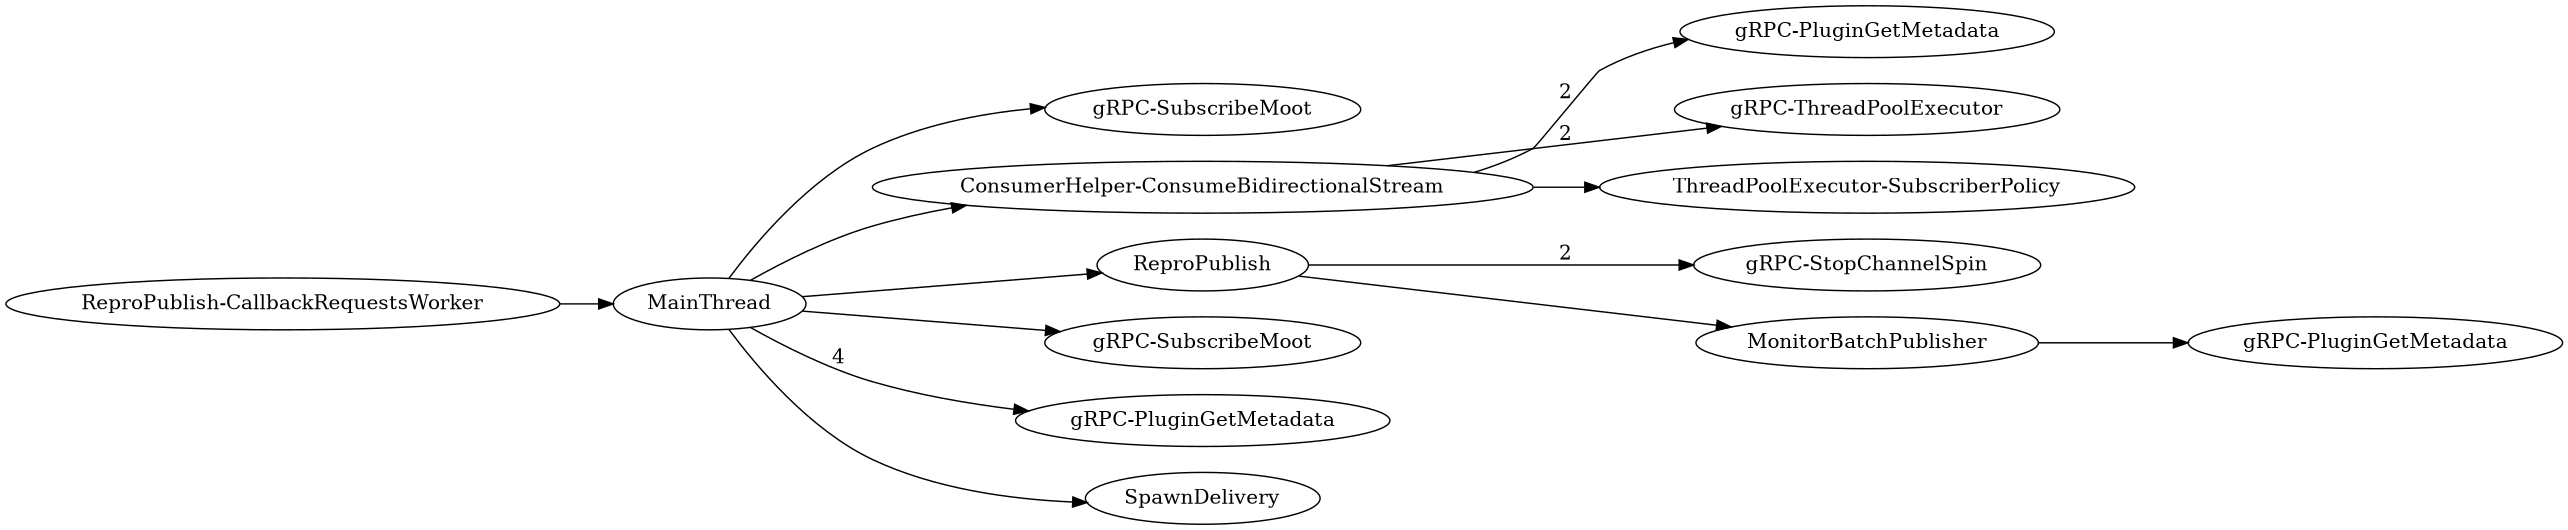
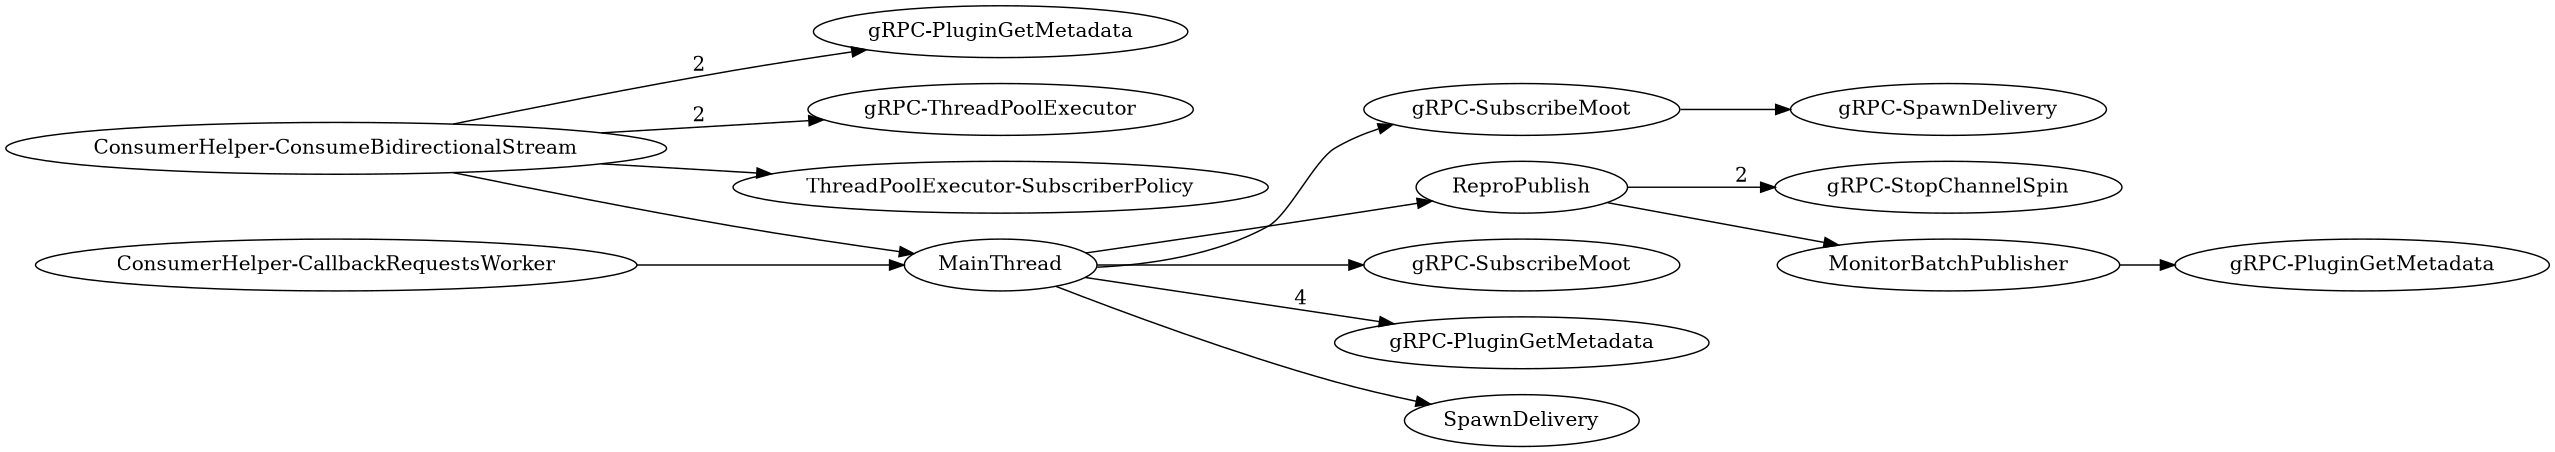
node "gRPC-SpawnDelivery": added
edge "MainThread" -> "ConsumerHelper-ConsumeBidirectionalStream": reversed
node "ReproPublish-CallbackRequestsWorker": label "ReproPublish-CallbackRequestsWorker" -> "ConsumerHelper-CallbackRequestsWorker"
